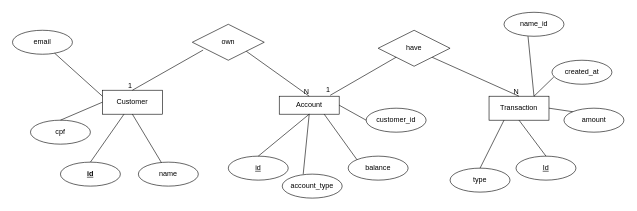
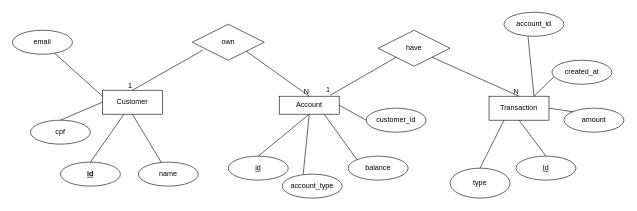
node "name_id": label "name_id" -> "account_id"
node "type": size 60x24 -> 60x30
